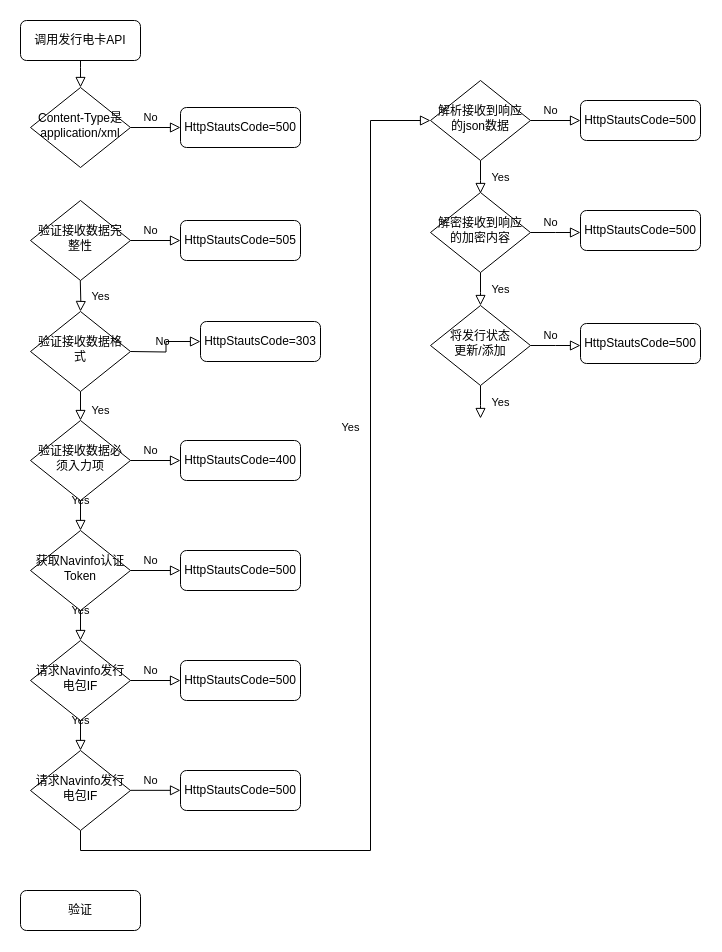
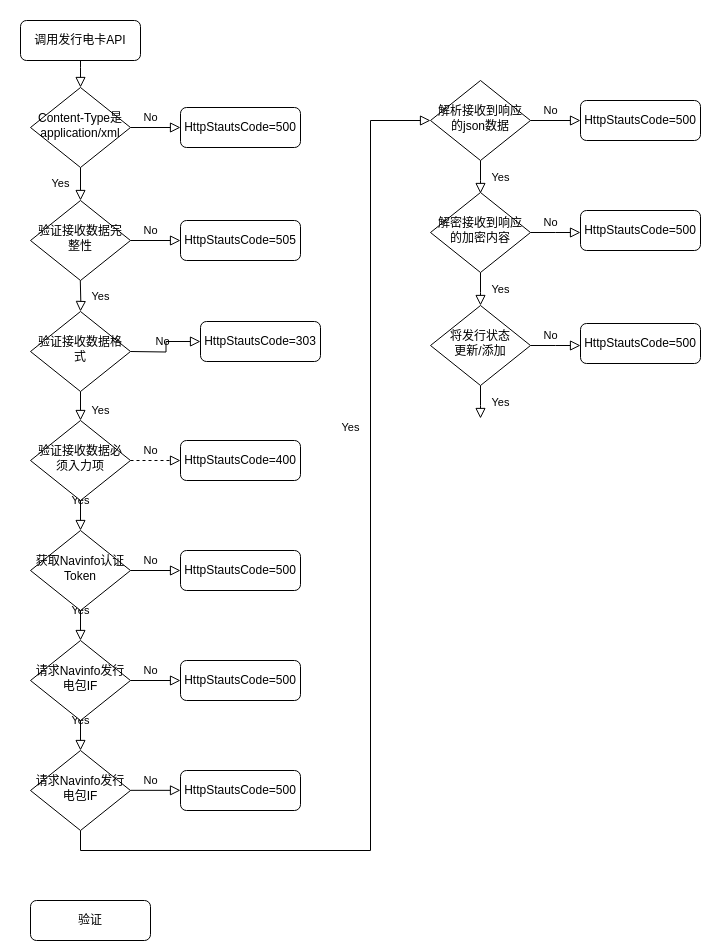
edge "Content-Type是application/xml" -> "验证接收数据完整性": added, label "Yes"
edge "验证接收数据必须入力项" -> "HttpStautsCode=400": style solid -> dashed
node "验证": moved (81, 911) -> (91, 921)
